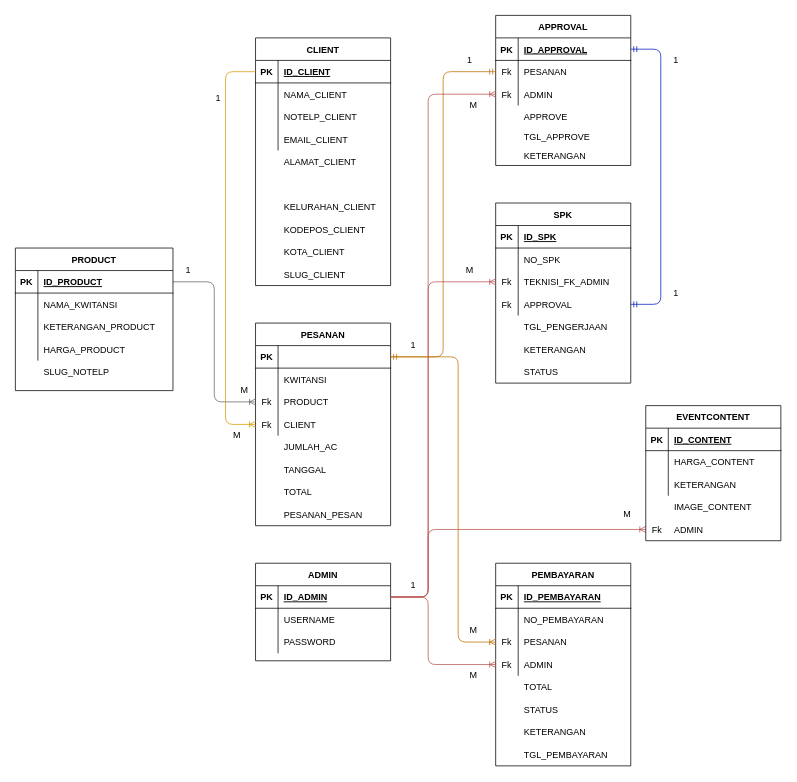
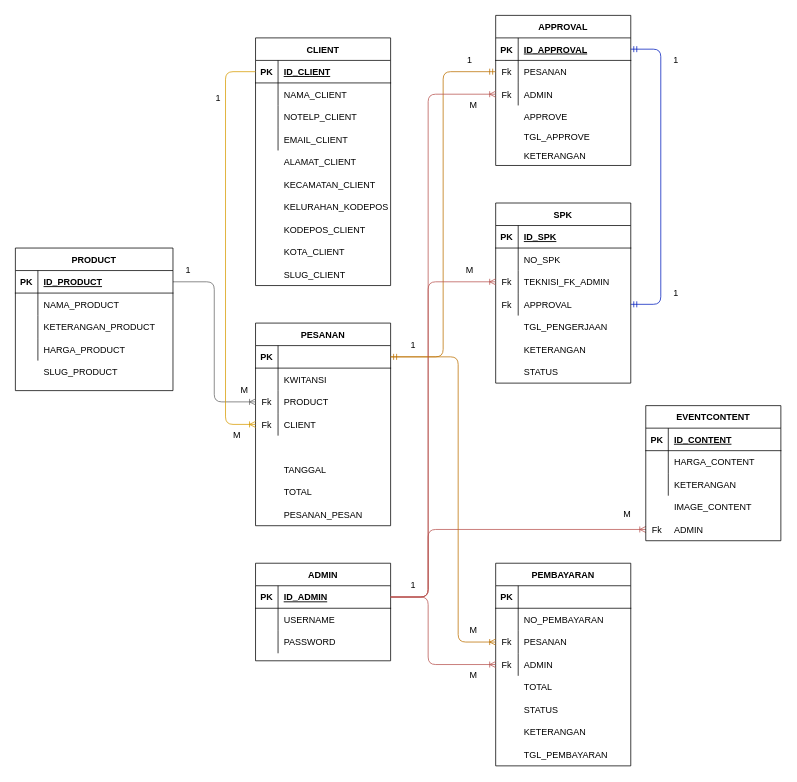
node "KECAMATAN_CLIENT": added
node "KELURAHAN_CLIENT": label "KELURAHAN_CLIENT" -> "KELURAHAN_KODEPOS"
node "NAMA_KWITANSI": label "NAMA_KWITANSI" -> "NAMA_PRODUCT"
node "SLUG_NOTELP": label "SLUG_NOTELP" -> "SLUG_PRODUCT"
node "JUMLAH_AC": removed
node "ID_PEMBAYARAN": removed
